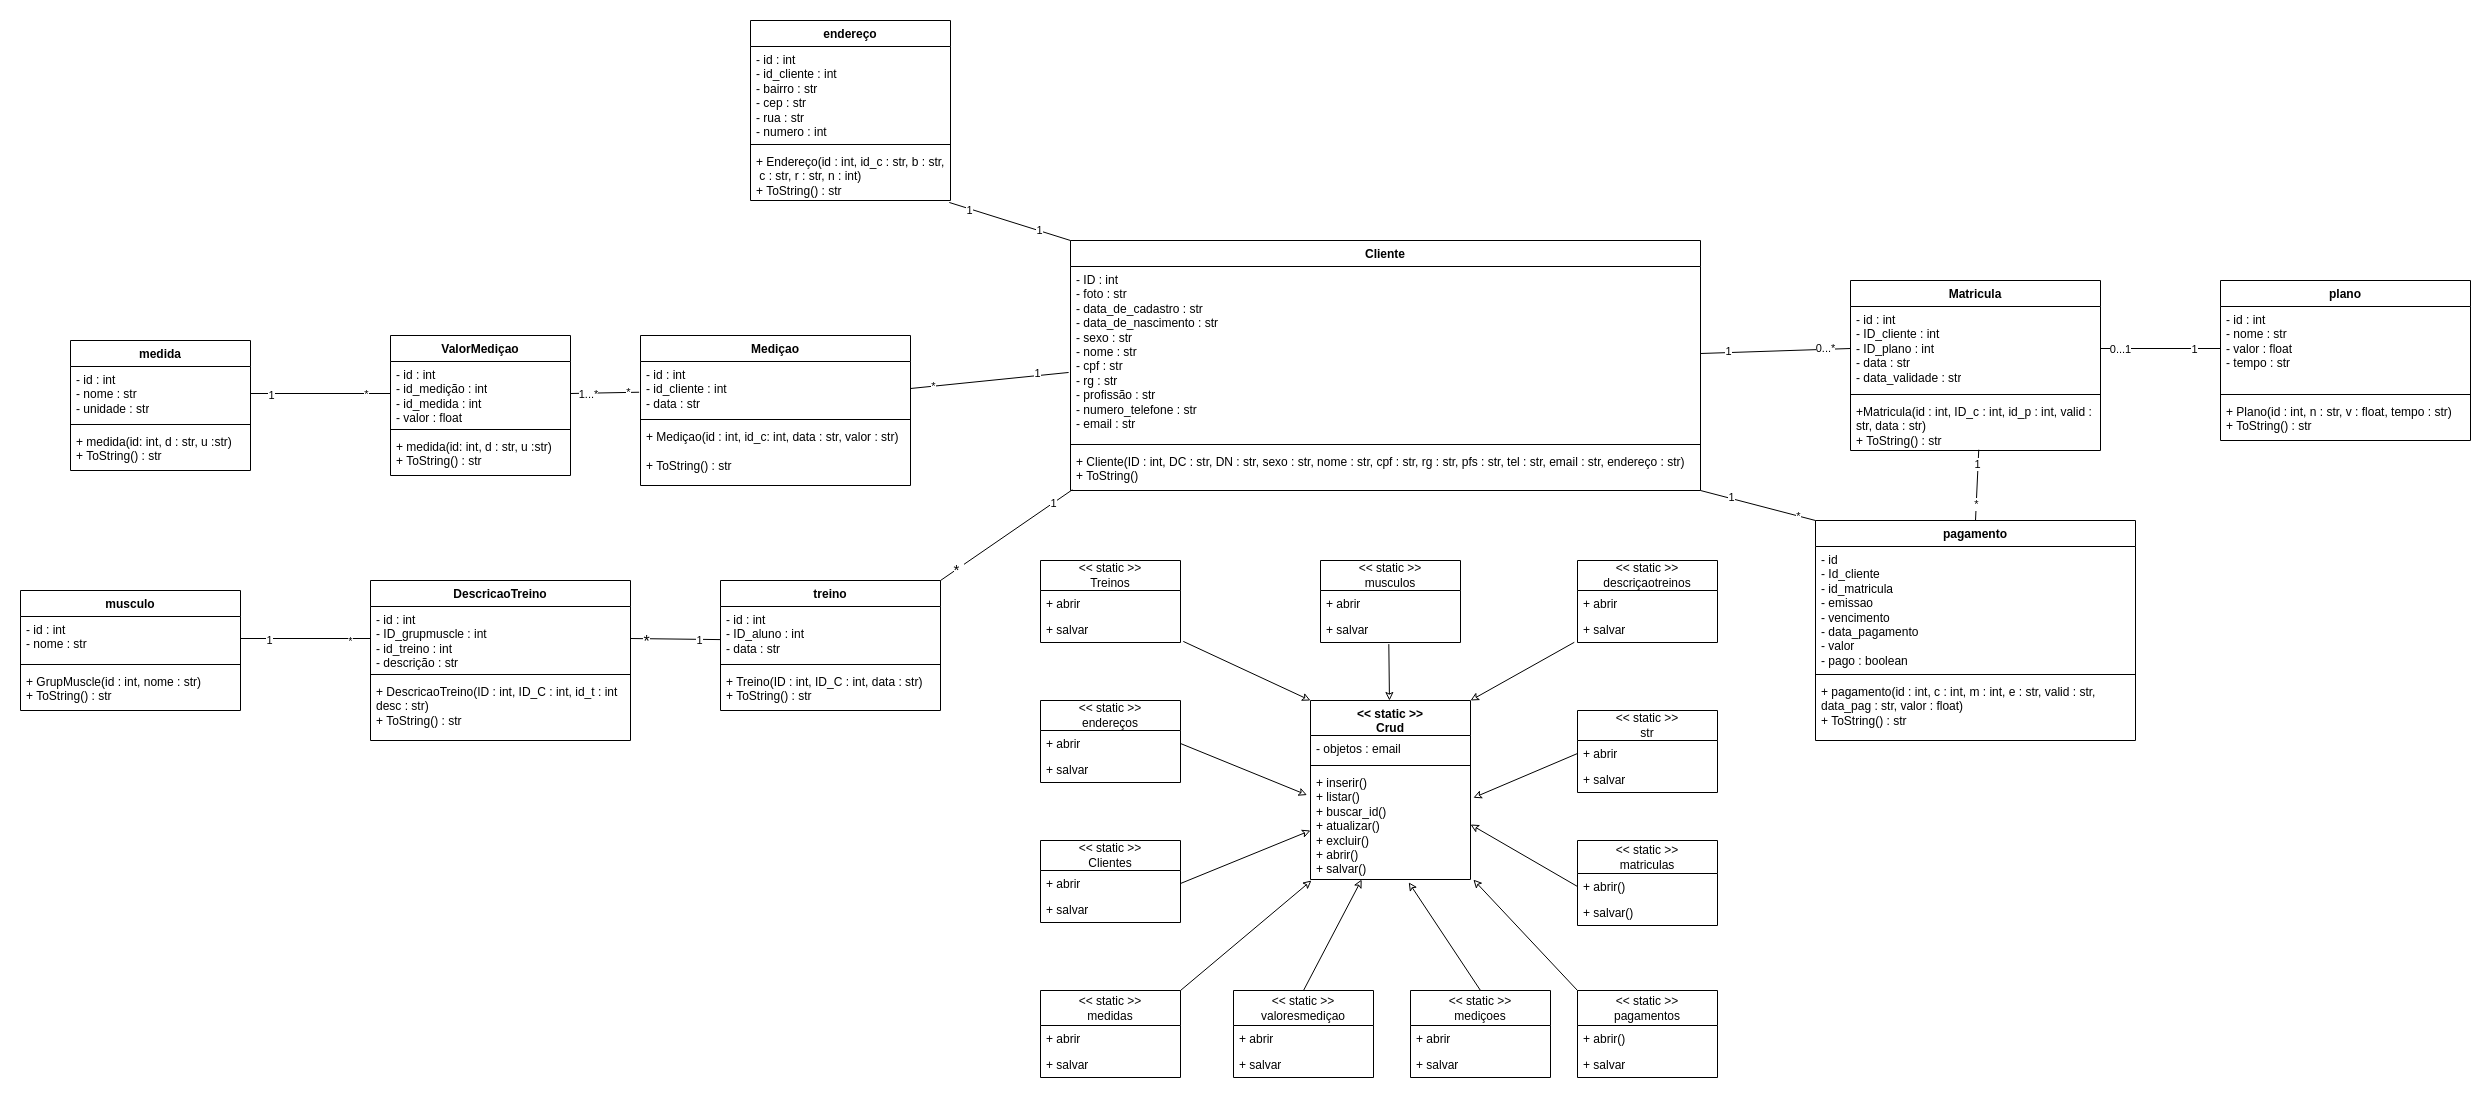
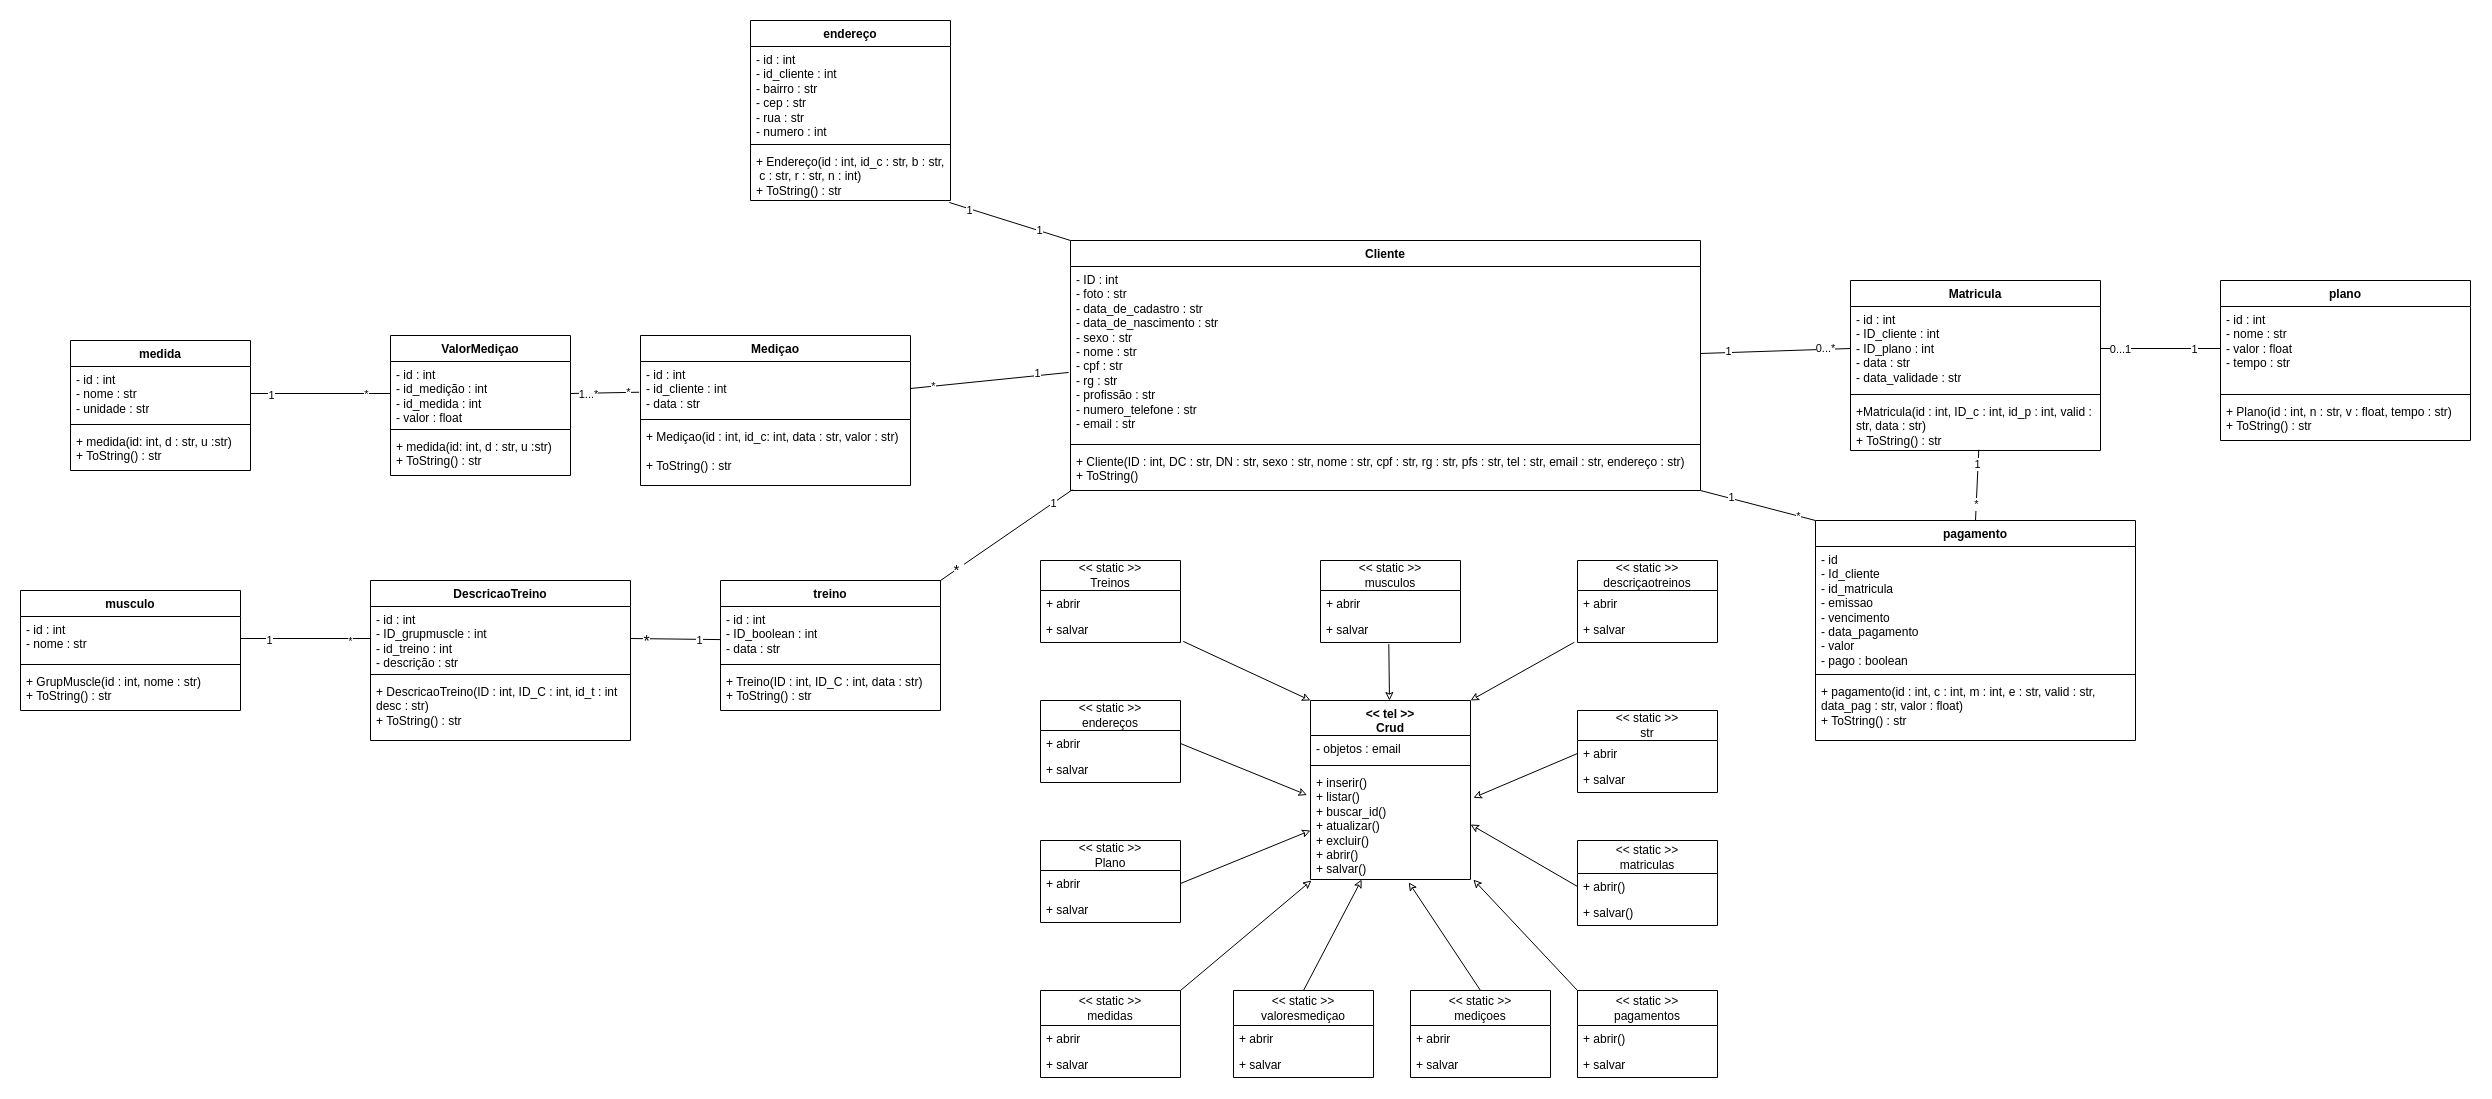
node "- id : int - ID_aluno : int - data : str": label "- id : int - ID_aluno : int - data : str" -> "- id : int - ID_boolean : int - data : str"
node "<< static >> Crud": label "<< static >> Crud" -> "<< tel >> Crud"
node "<< static >> Clientes": label "<< static >> Clientes" -> "<< static >> Plano"
